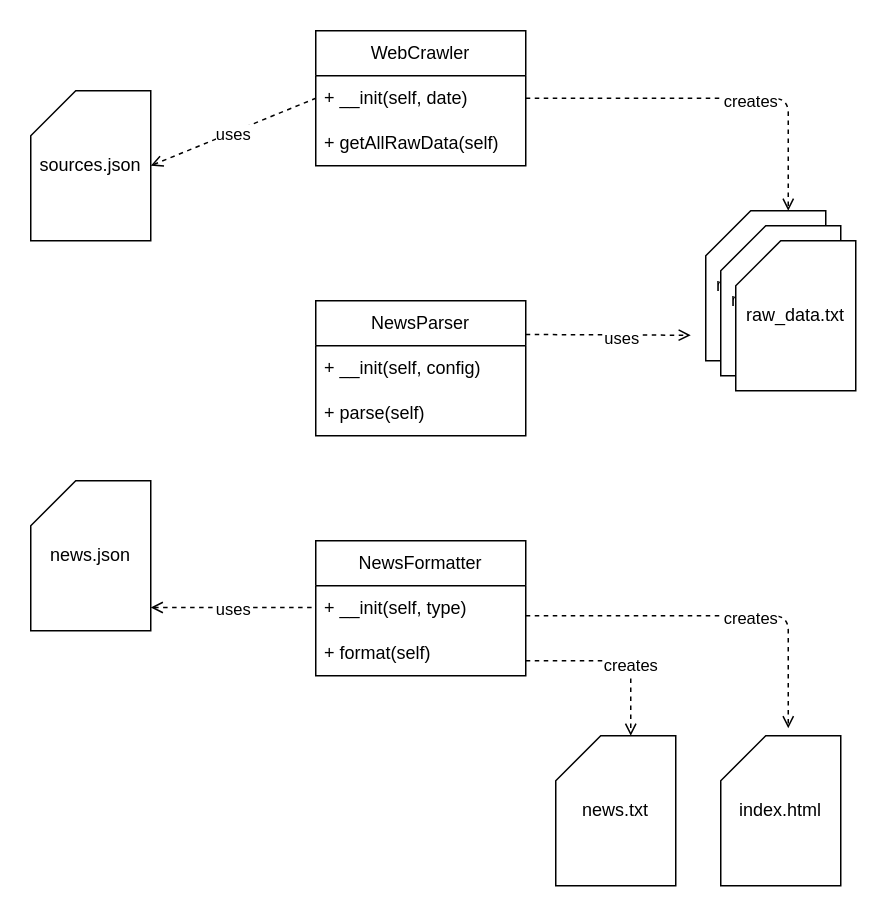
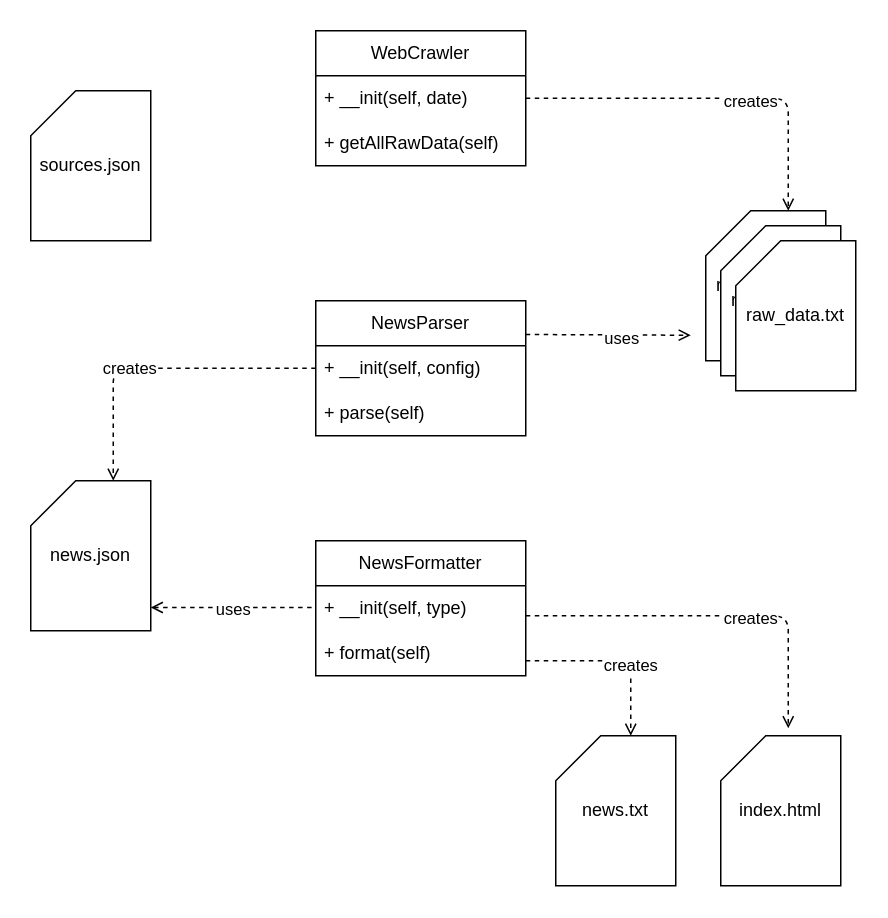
edge "+ __init(self, date)" -> "sources.json": removed, label "uses"
edge "+ __init(self, config)" -> "news.json": added, label "creates"
